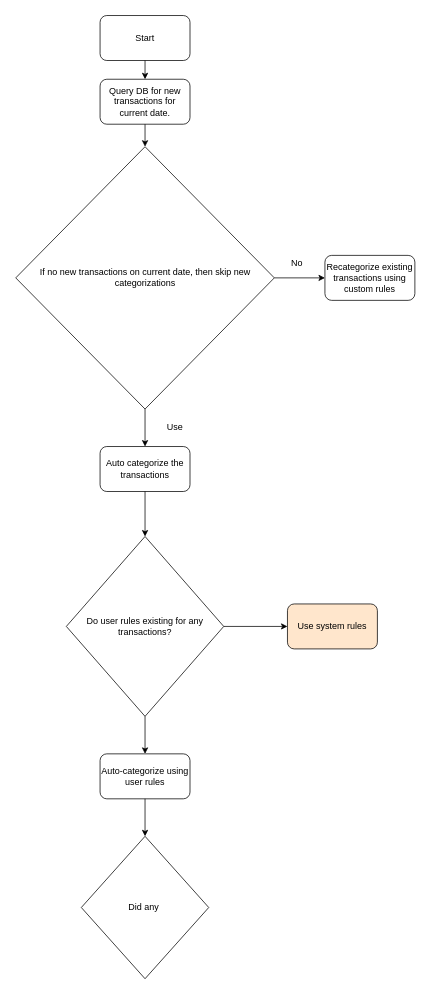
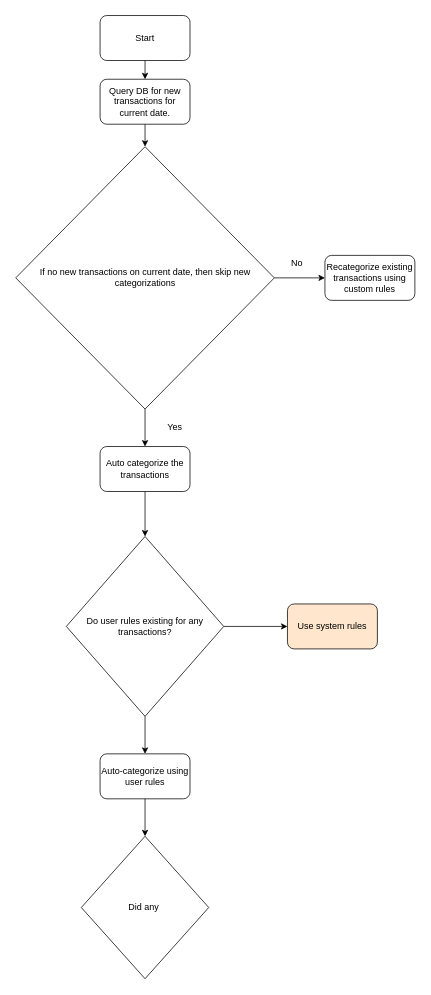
node "Use": label "Use" -> "Yes"
